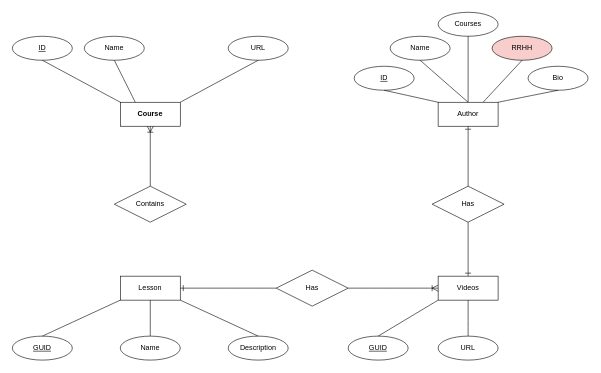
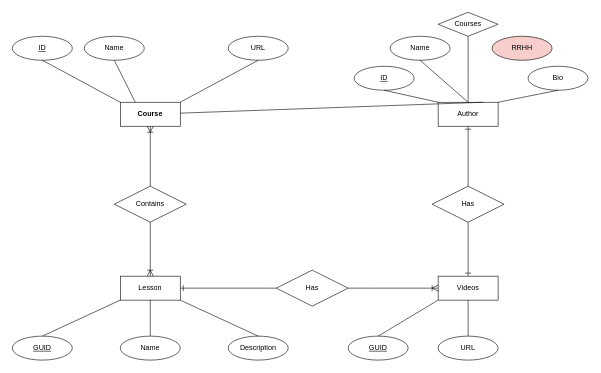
node "Courses": shape ellipse -> diamond
edge "RRHH" -- "Author": now "Course" -- "Author"
edge "Contains" -> "Lesson": added
